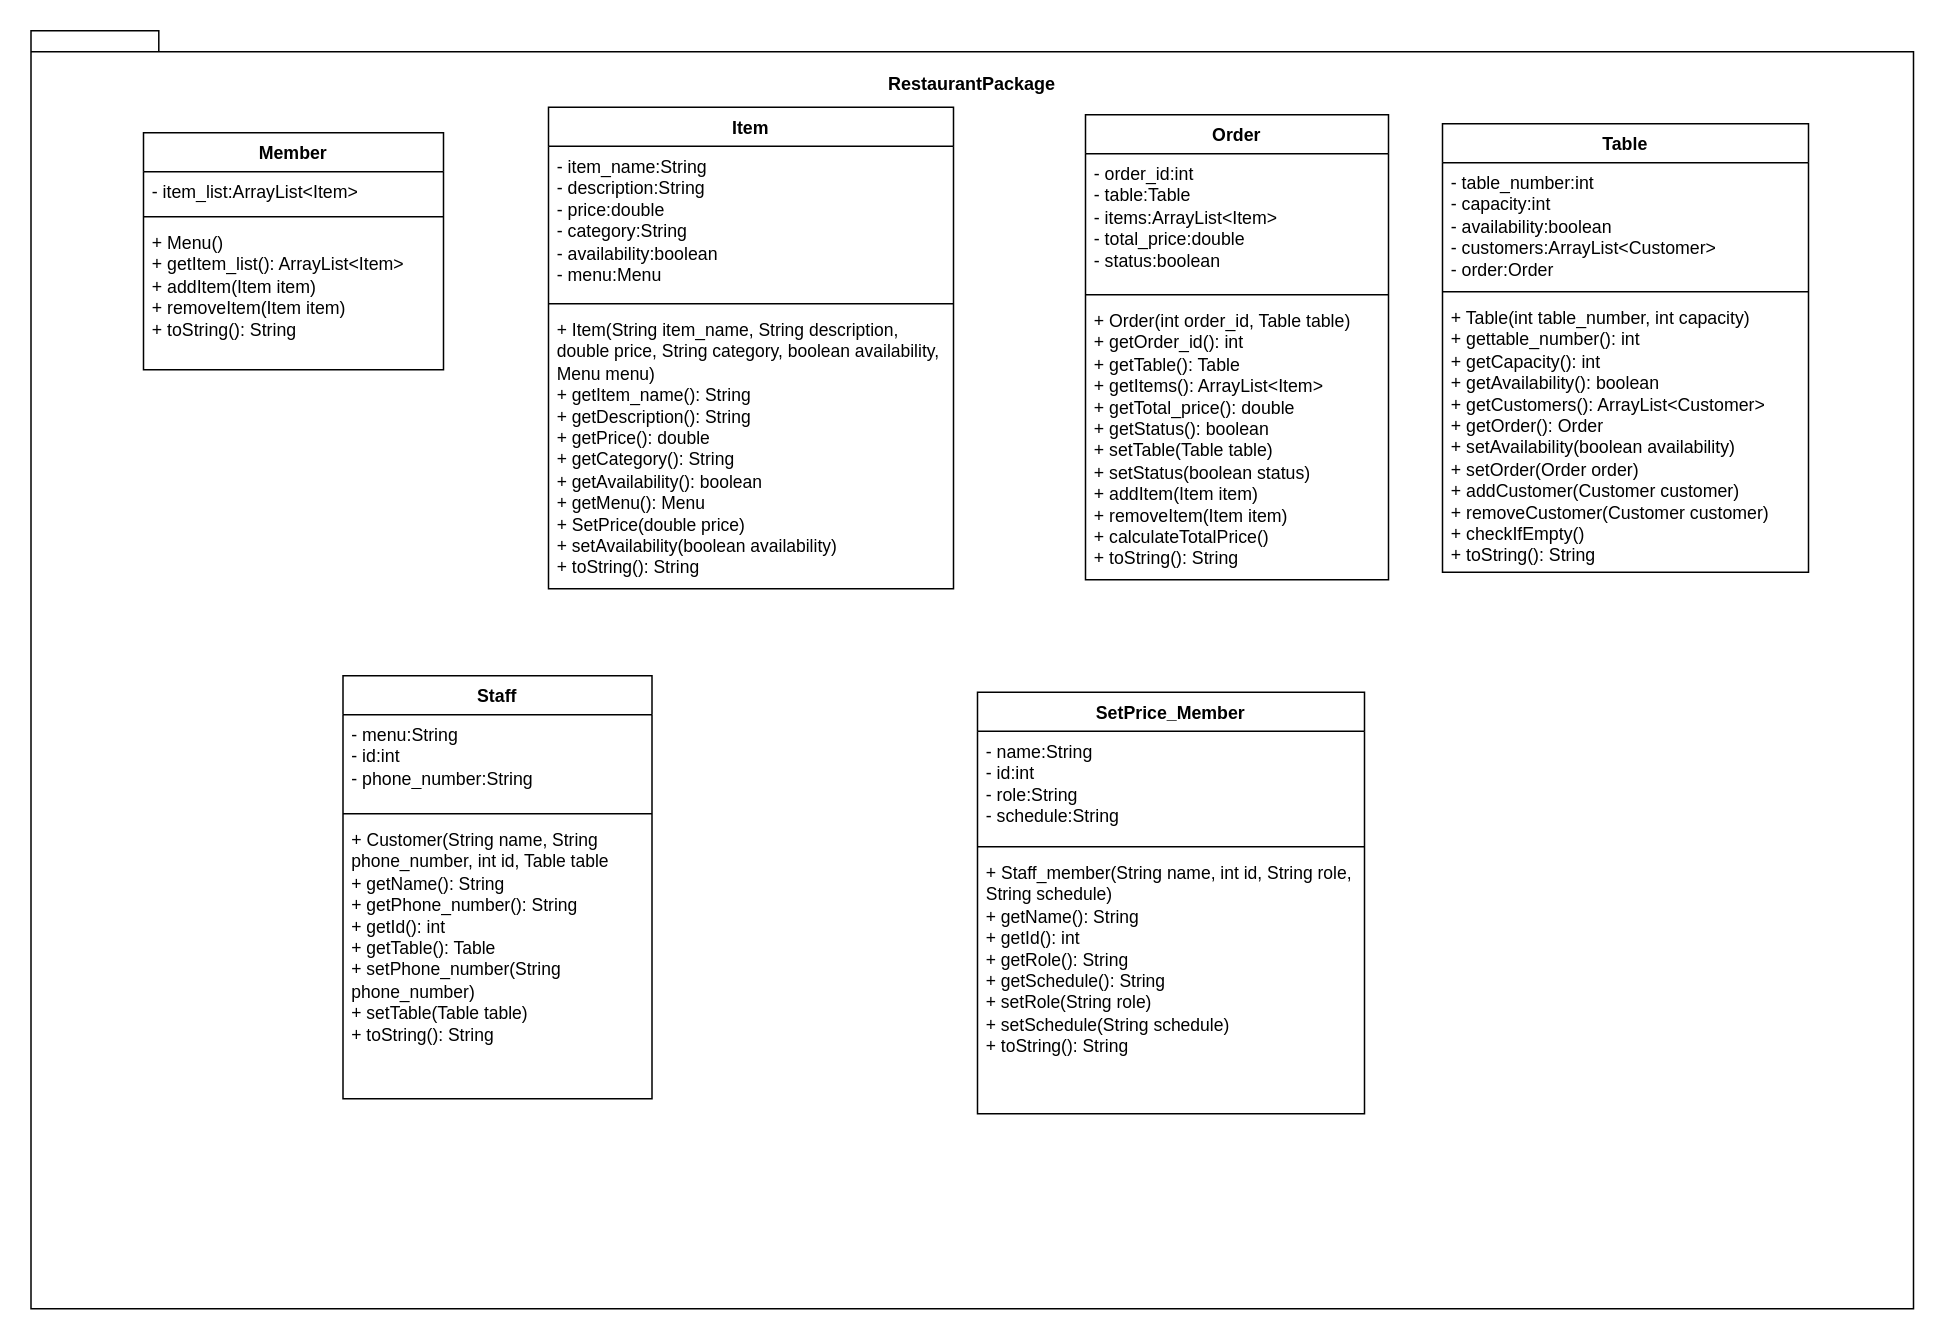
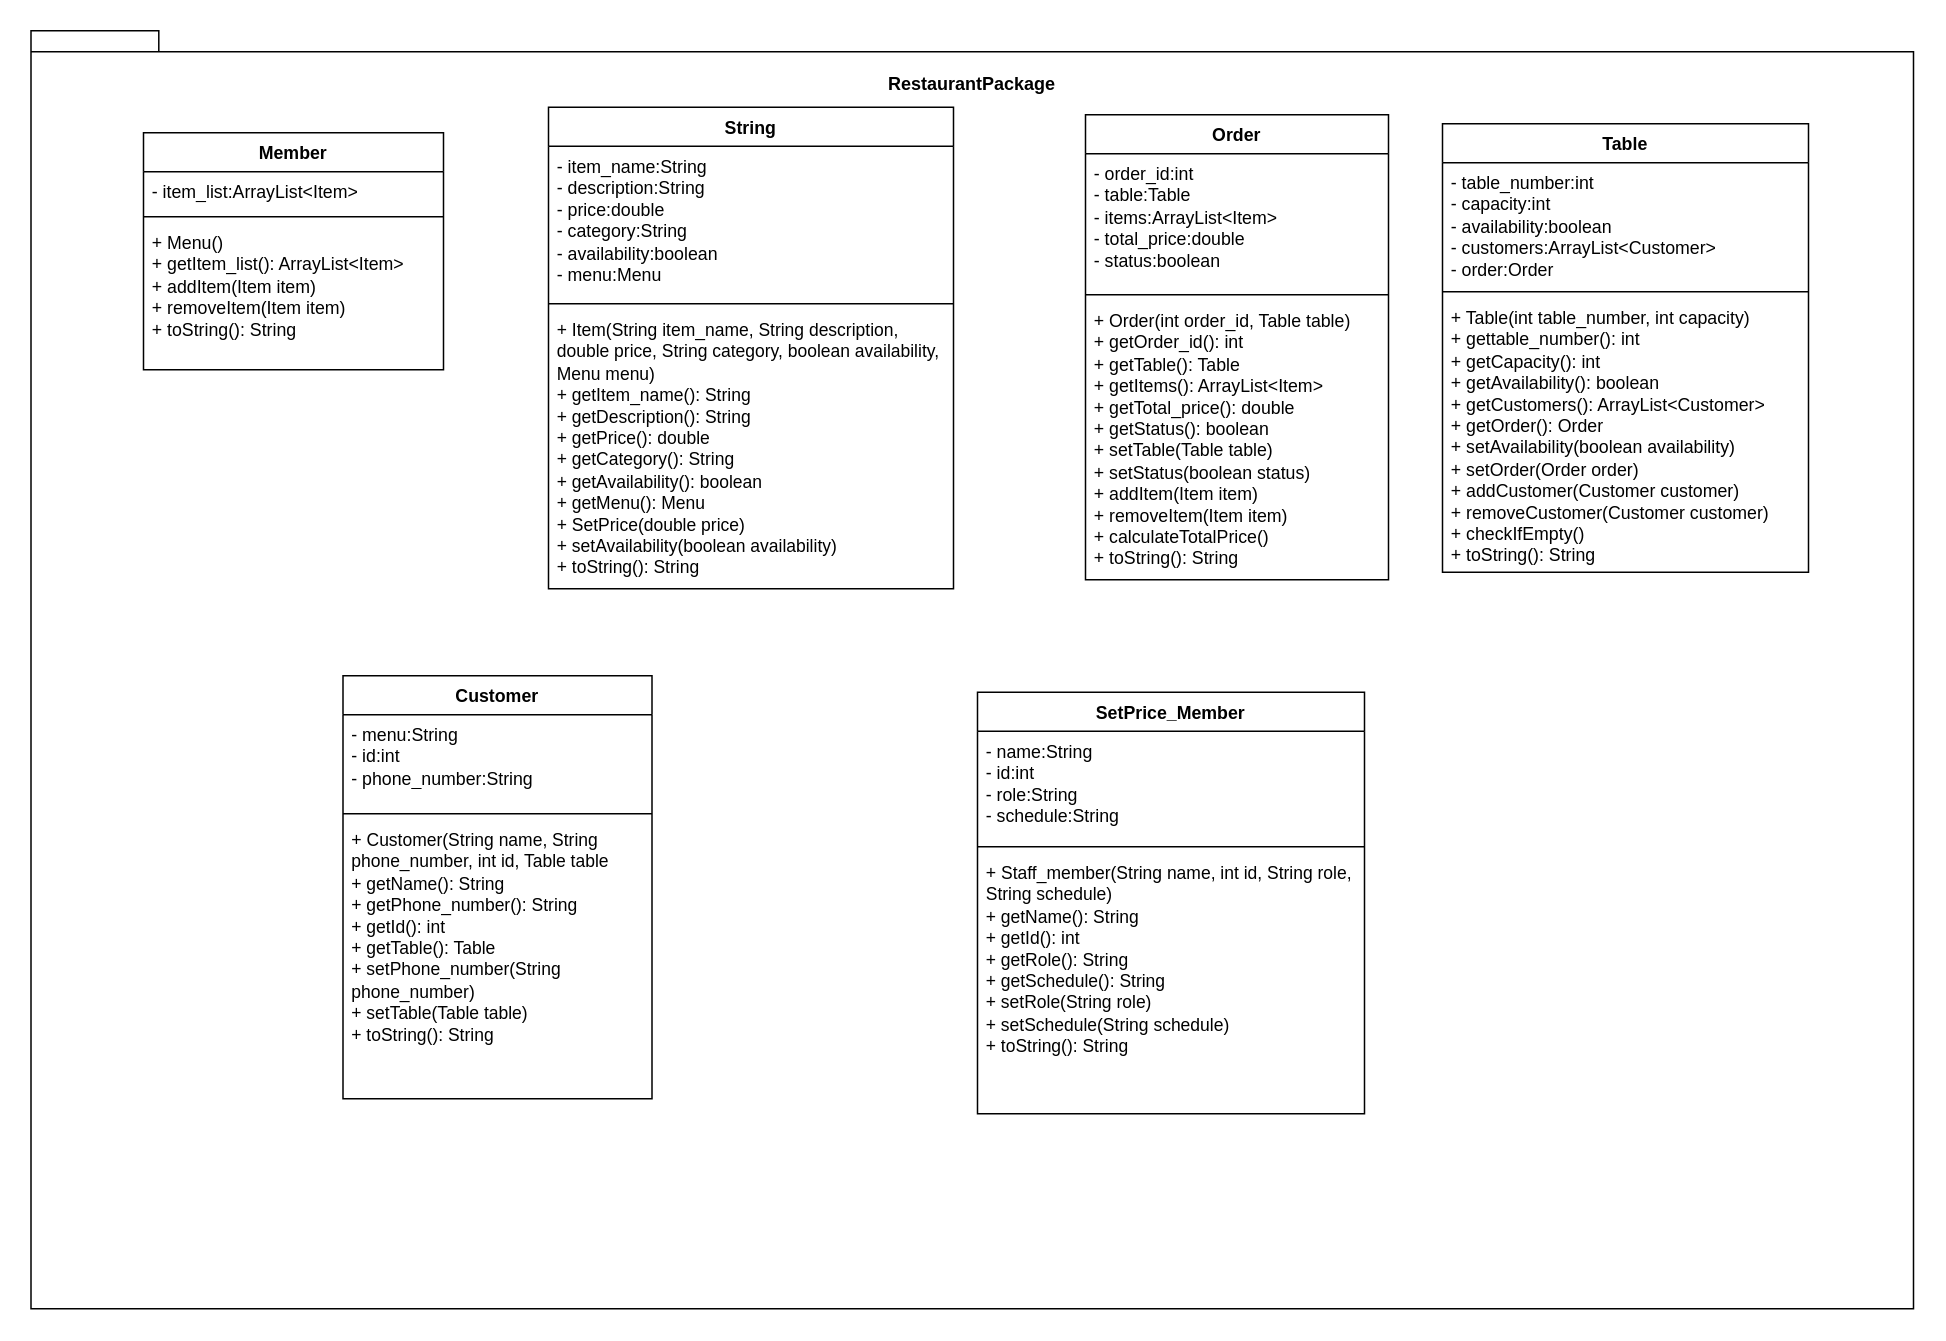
node "Item": label "Item" -> "String"
node "Staff": label "Staff" -> "Customer"
